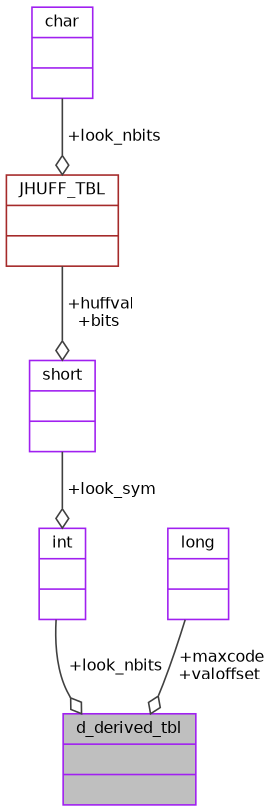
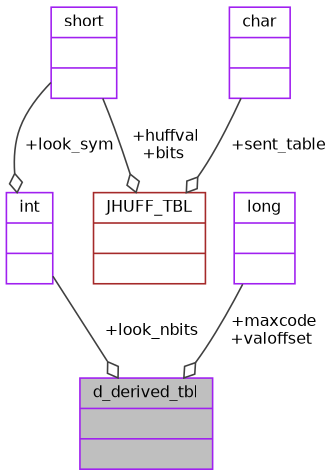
edge "char" -> "JHUFF_TBL": label " +look_nbits" -> " +sent_table"
edge "JHUFF_TBL" -> "short": reversed
